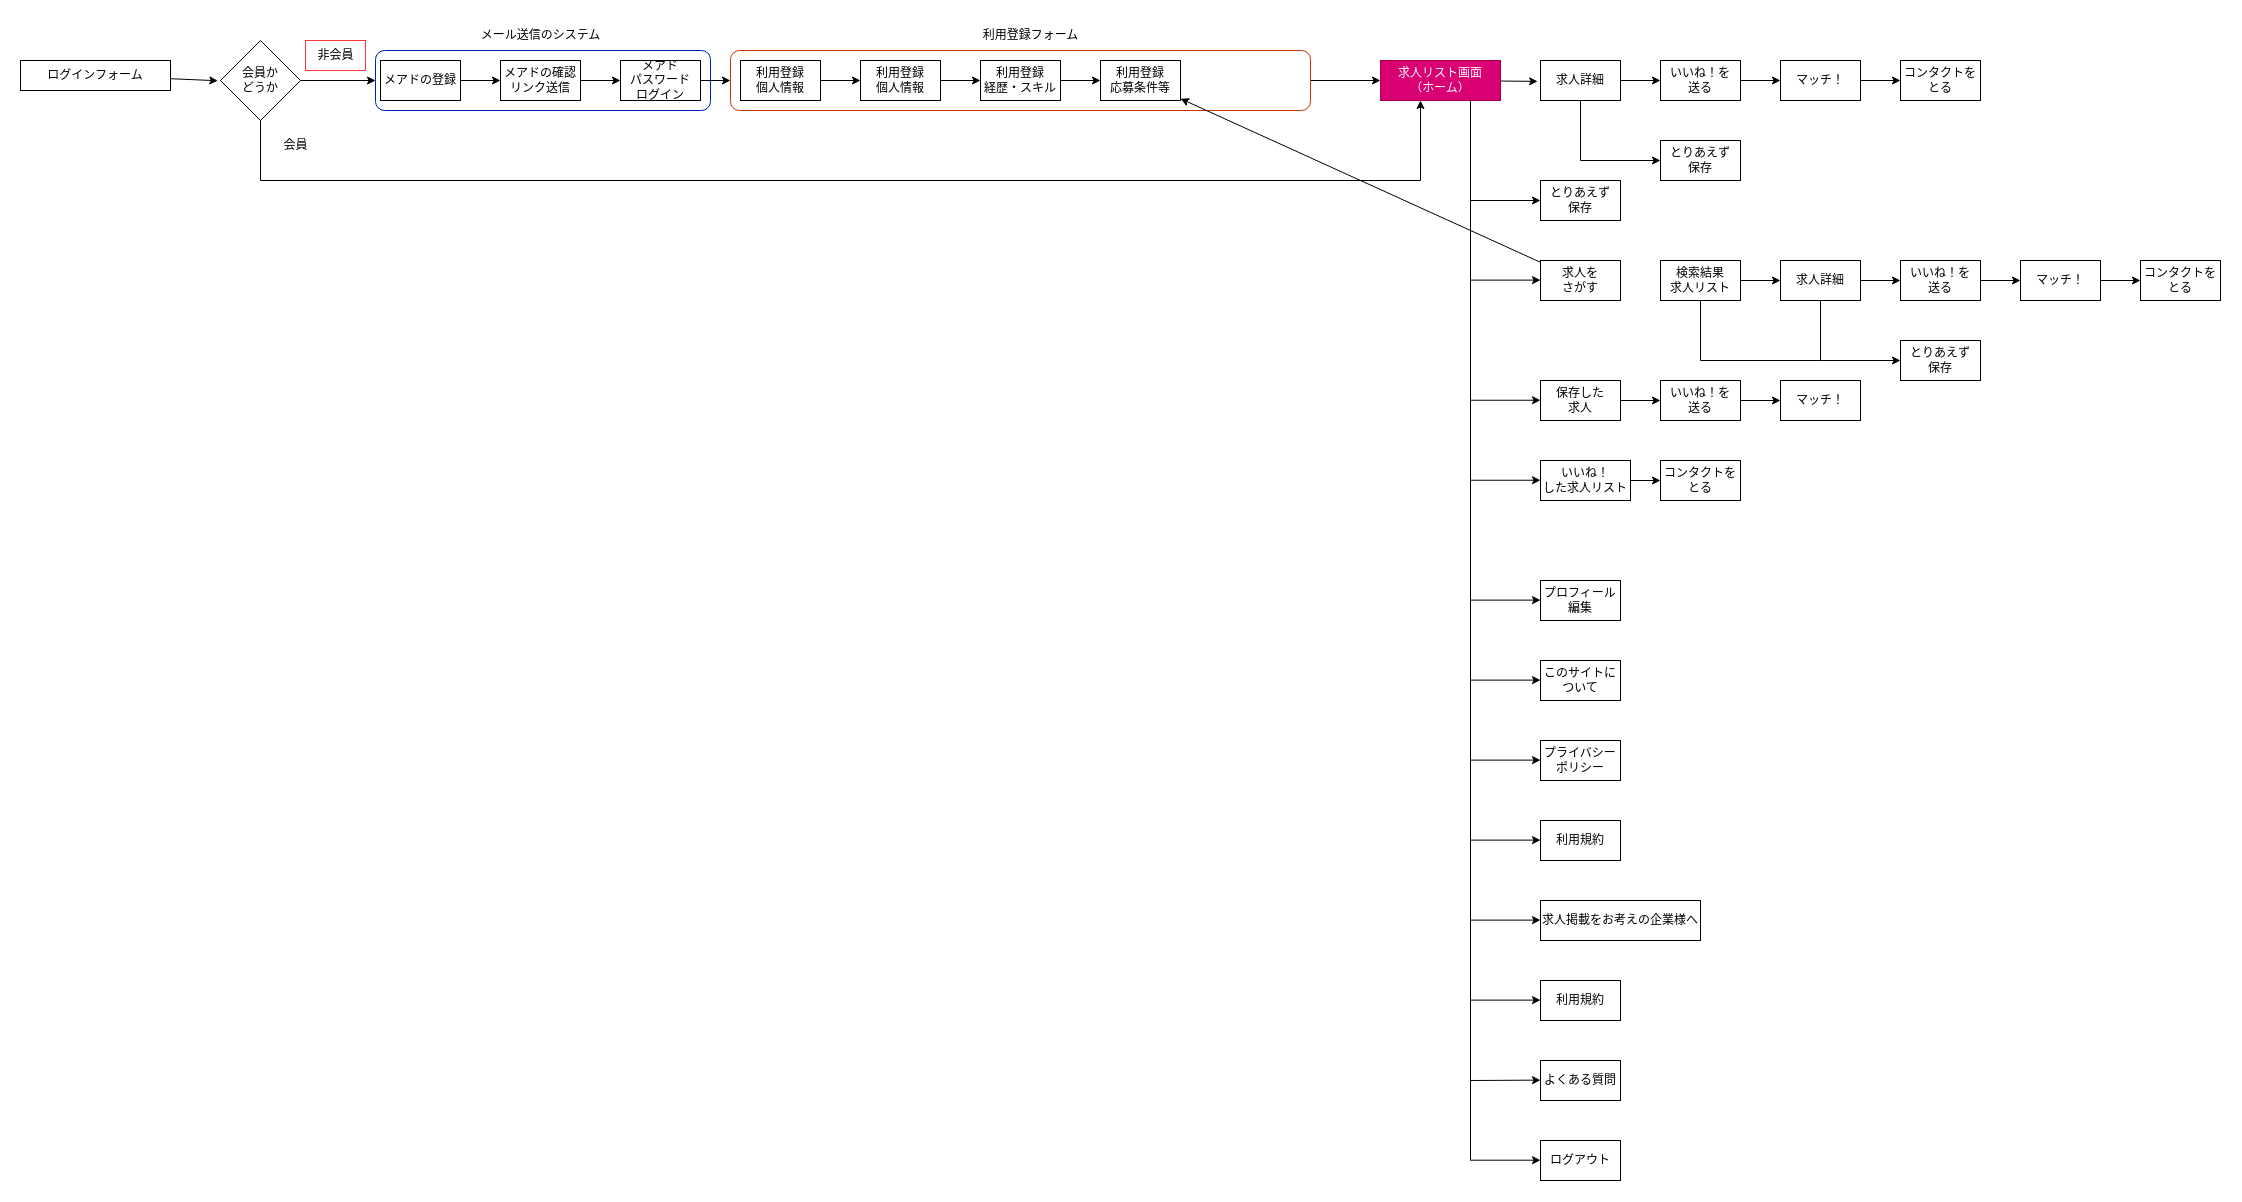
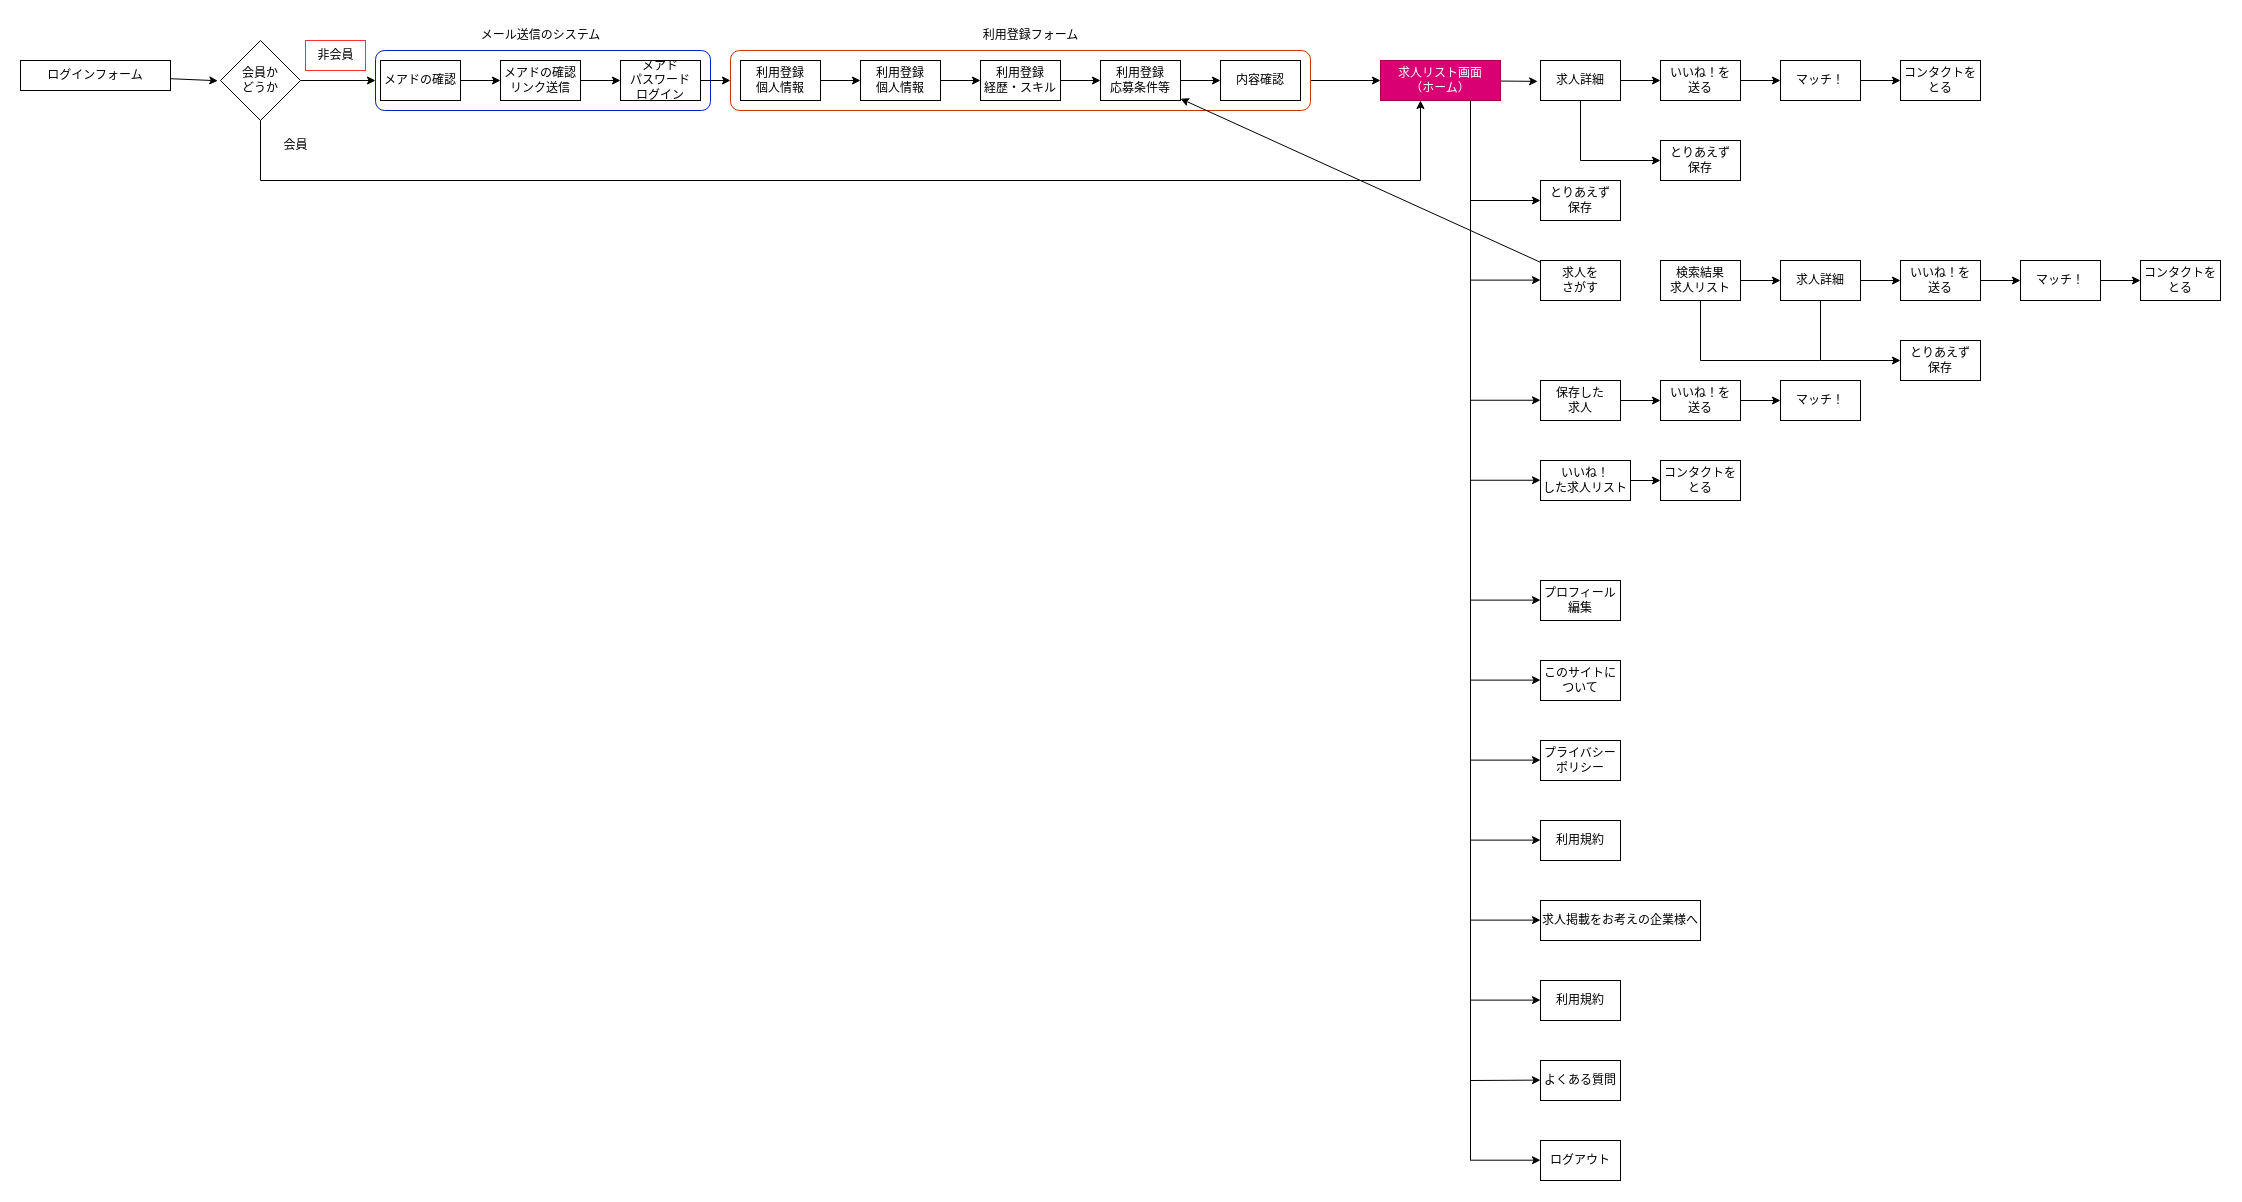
node "メアドの登録": label "メアドの登録" -> "メアドの確認"
edge "利用登録 応募条件等" -> "内容確認": added
node "内容確認": added
